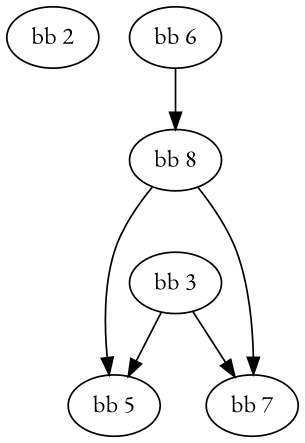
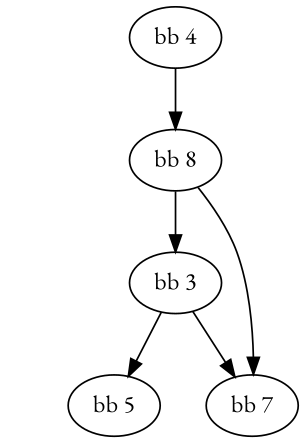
node "bb 2": removed
node "bb 6": label "bb 6" -> "bb 4"
edge "bb 8" -> "bb 5": now "bb 8" -> "bb 3"
